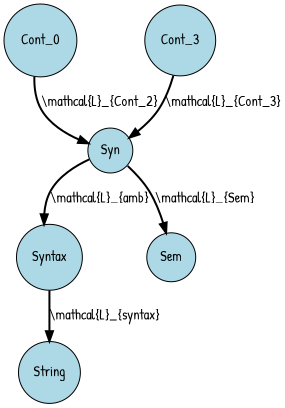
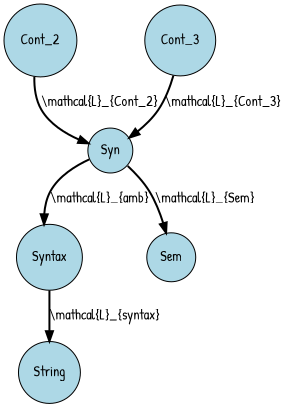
node "Cont_0": label "Cont_0" -> "Cont_2"
